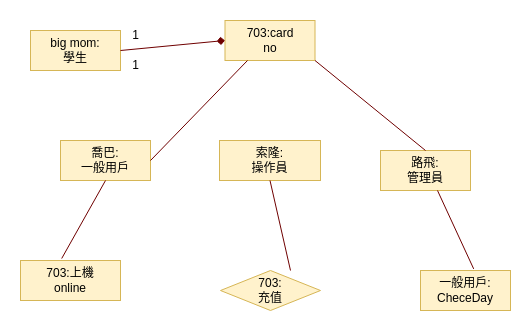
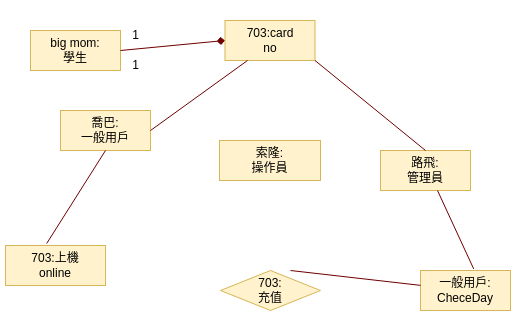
node "喬巴: 一般用戶": moved (106, 161) -> (106, 131)
edge "索隆: 操作員" -- "703: 充值": now "一般用戶: CheceDay" -- "703: 充值"
node "703:上機 online": moved (71, 281) -> (56, 266)
